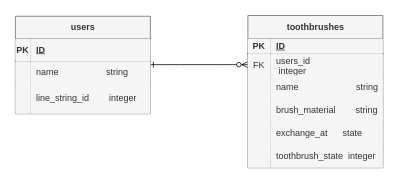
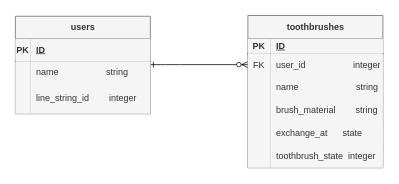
node "users_id integer": label "users_id integer" -> "user_id integer"
